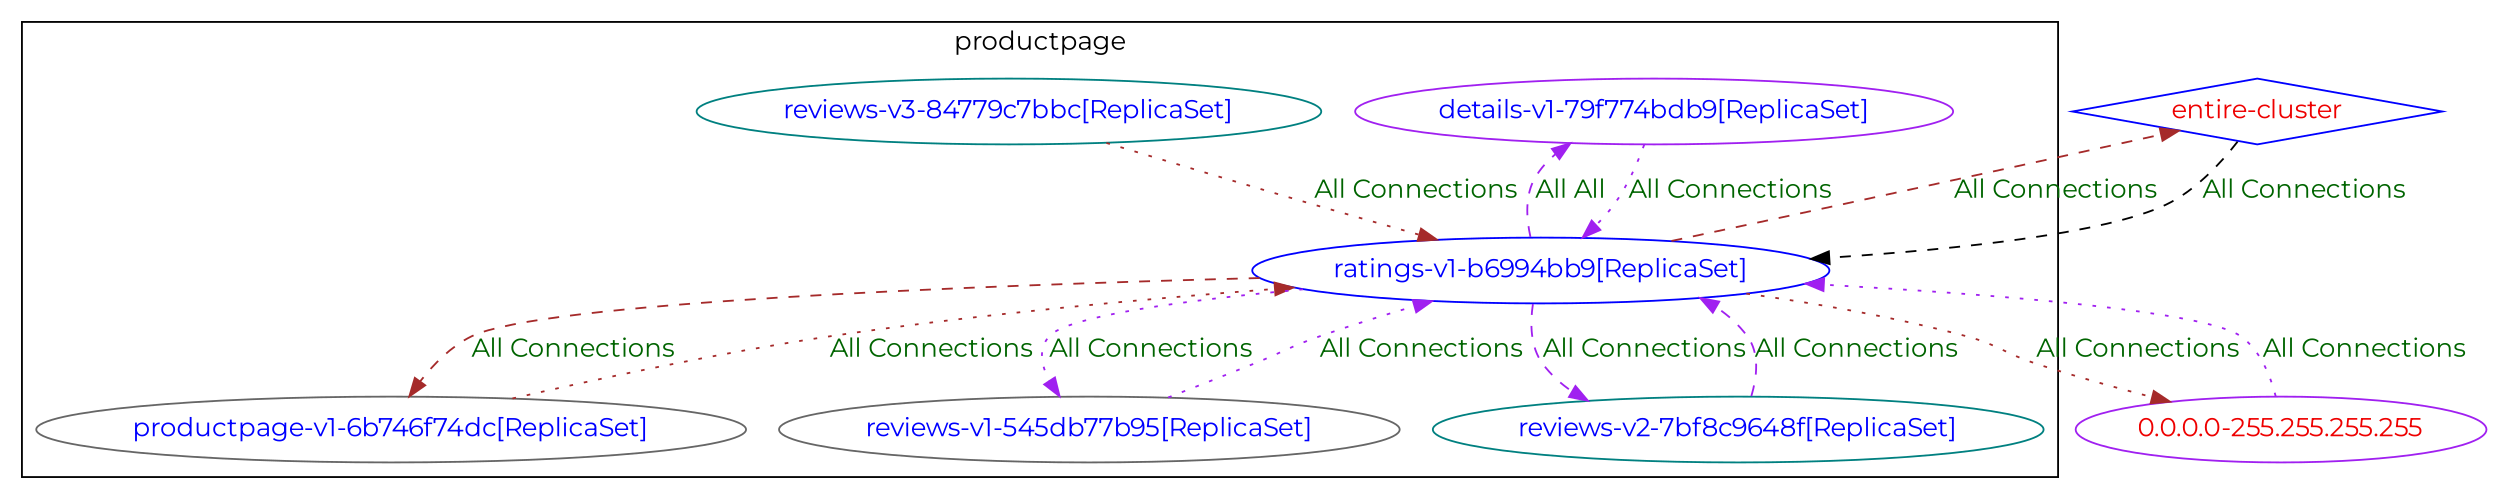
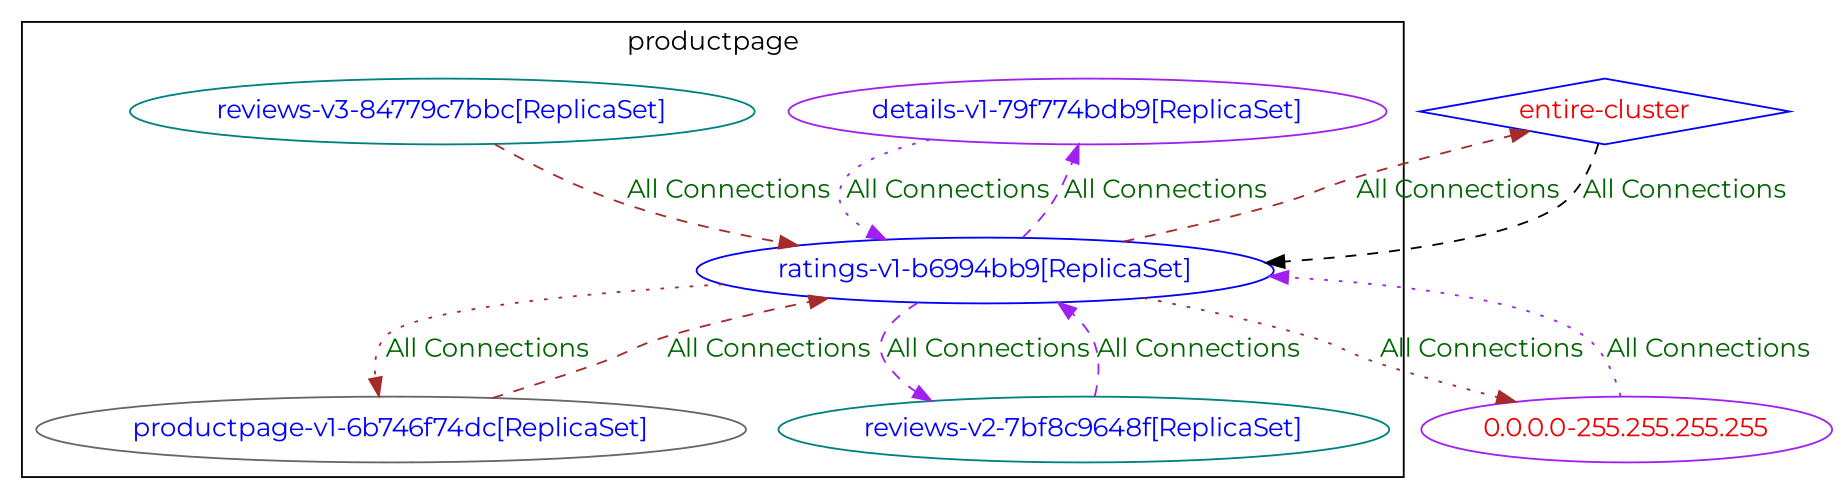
edge "reviews-v3-84779c7bbc[ReplicaSet]" -> "ratings-v1-b6994bb9[ReplicaSet]": style dotted -> dashed
edge "ratings-v1-b6994bb9[ReplicaSet]" -> "details-v1-79f774bdb9[ReplicaSet]": label "All All" -> "All Connections"
edge "ratings-v1-b6994bb9[ReplicaSet]" -> "productpage-v1-6b746f74dc[ReplicaSet]": style dashed -> dotted
edge "productpage-v1-6b746f74dc[ReplicaSet]" -> "ratings-v1-b6994bb9[ReplicaSet]": style dotted -> dashed
node "reviews-v1-545db77b95[ReplicaSet]": removed
